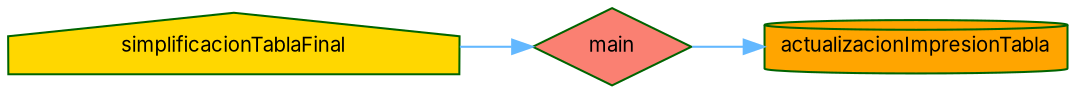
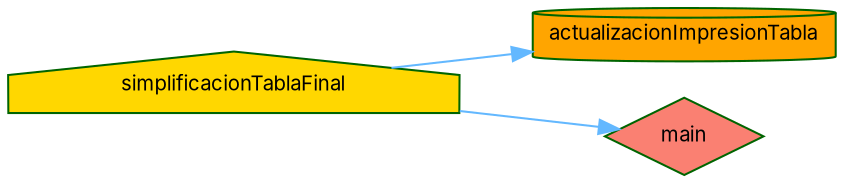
edge "main" -> "actualizacionImpresionTabla": now "simplificacionTablaFinal" -> "actualizacionImpresionTabla"
